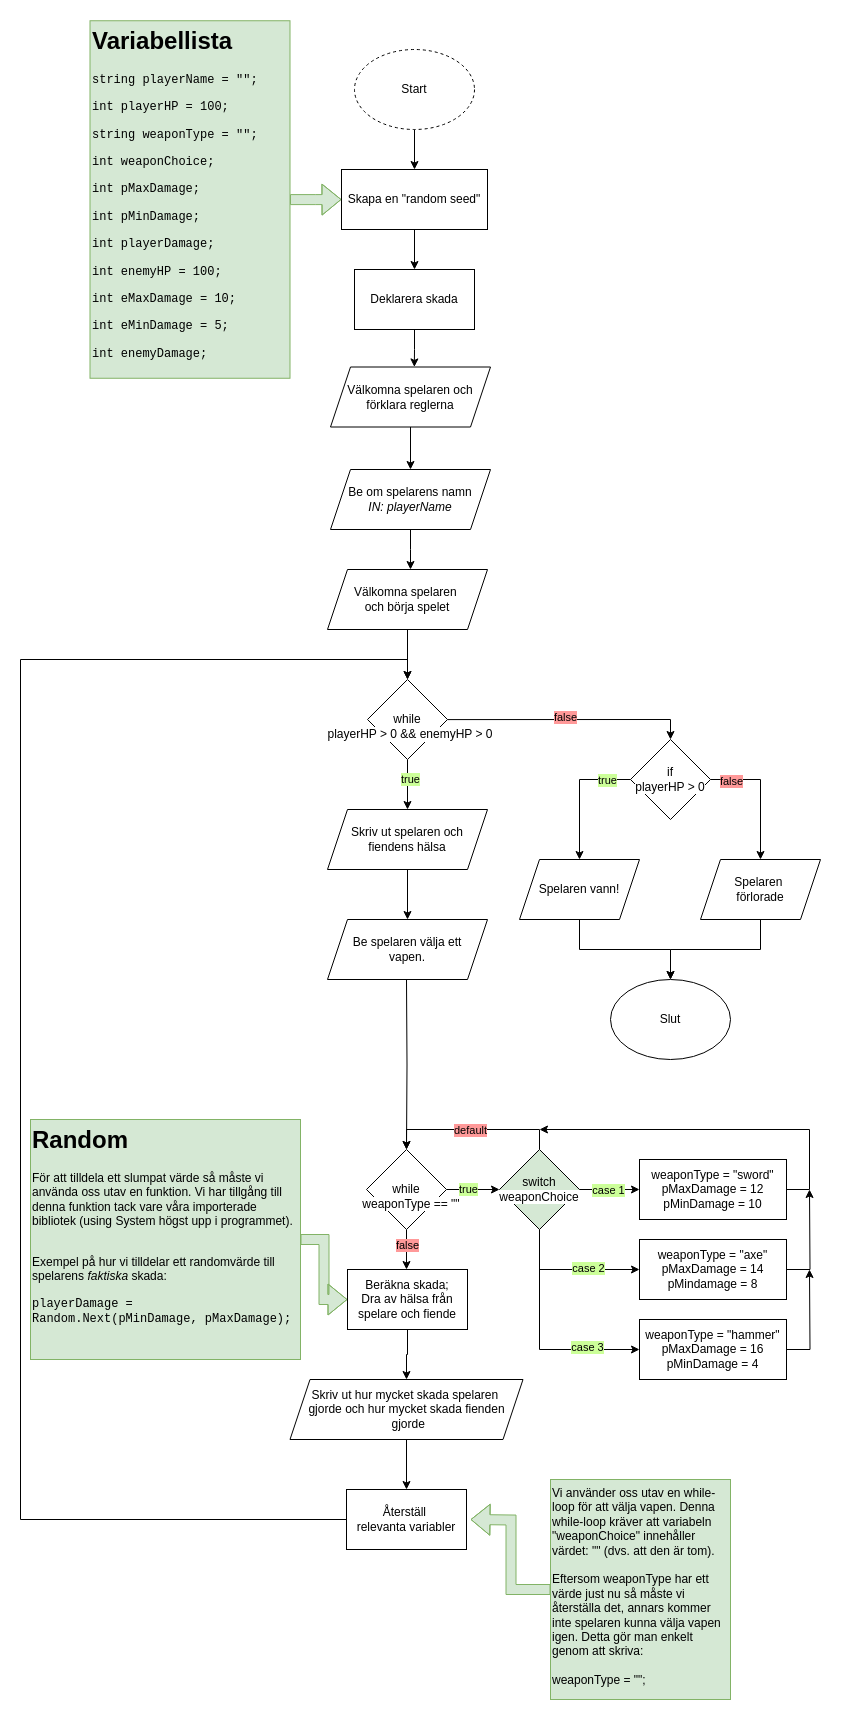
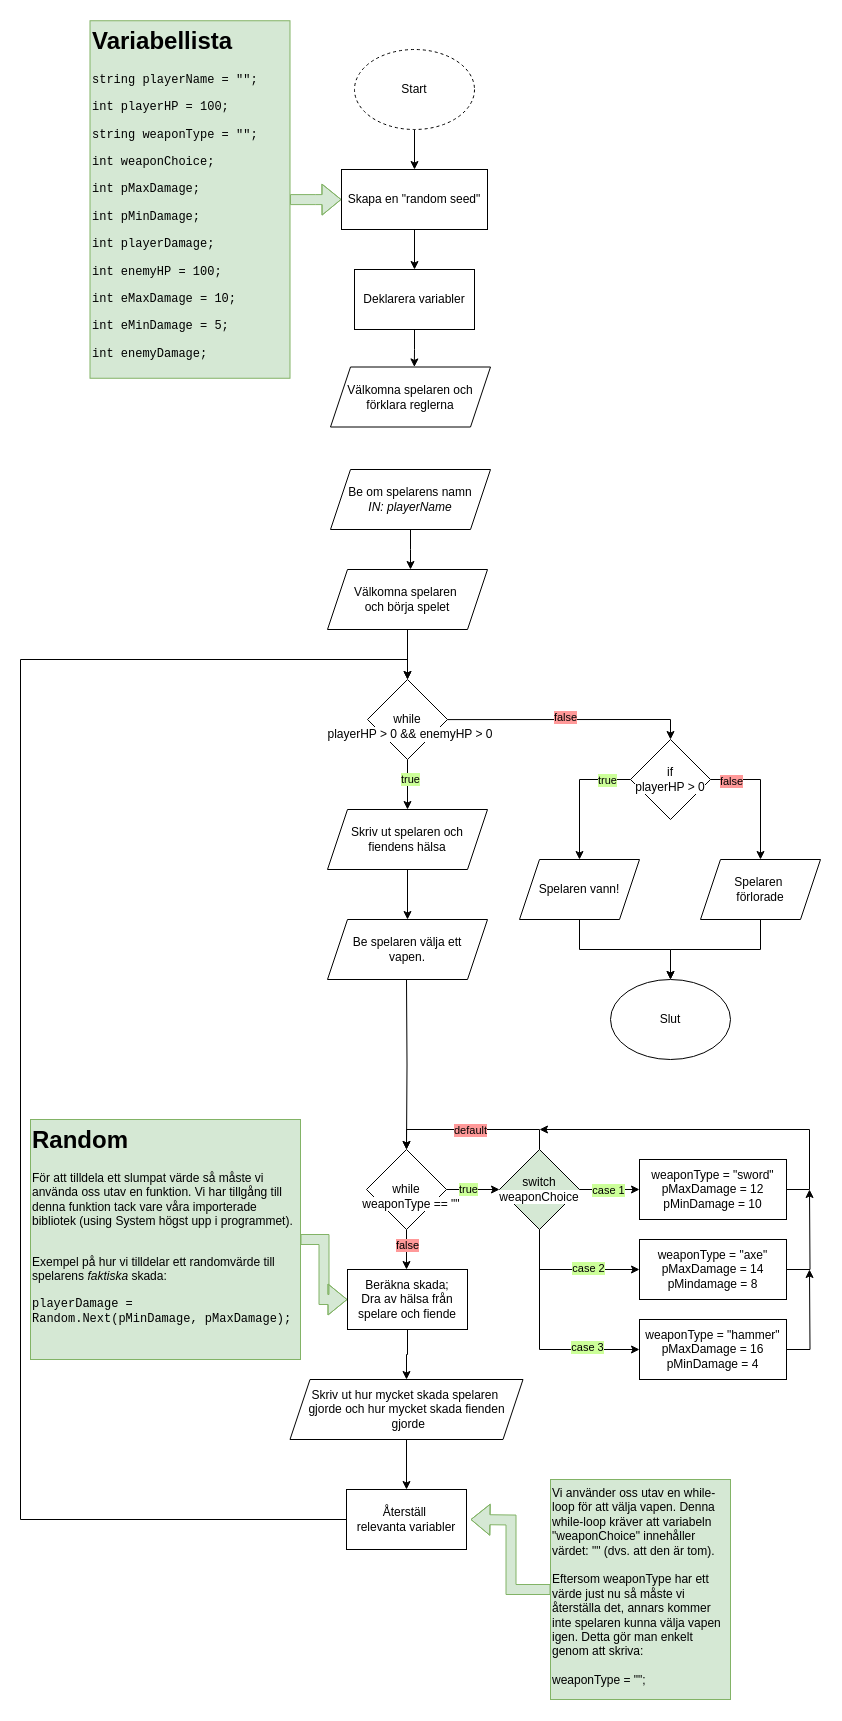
node "Deklarera skada": label "Deklarera skada" -> "Deklarera variabler"
edge "Välkomna spelaren och förklara reglerna" -> "Be om spelarens namn IN: playerName": removed
